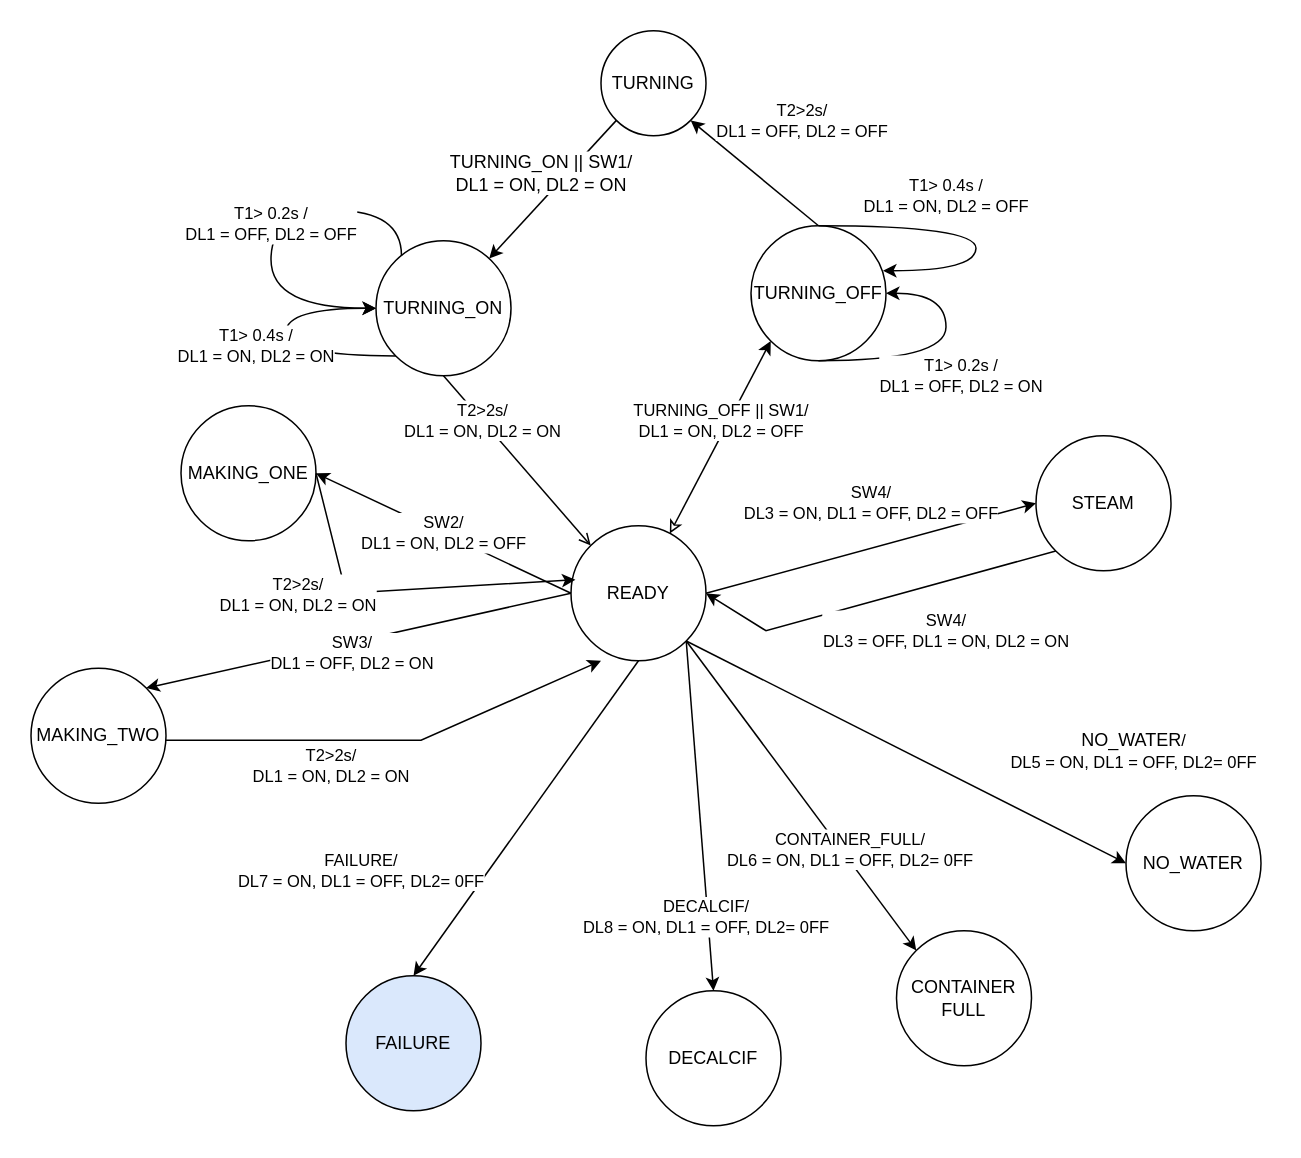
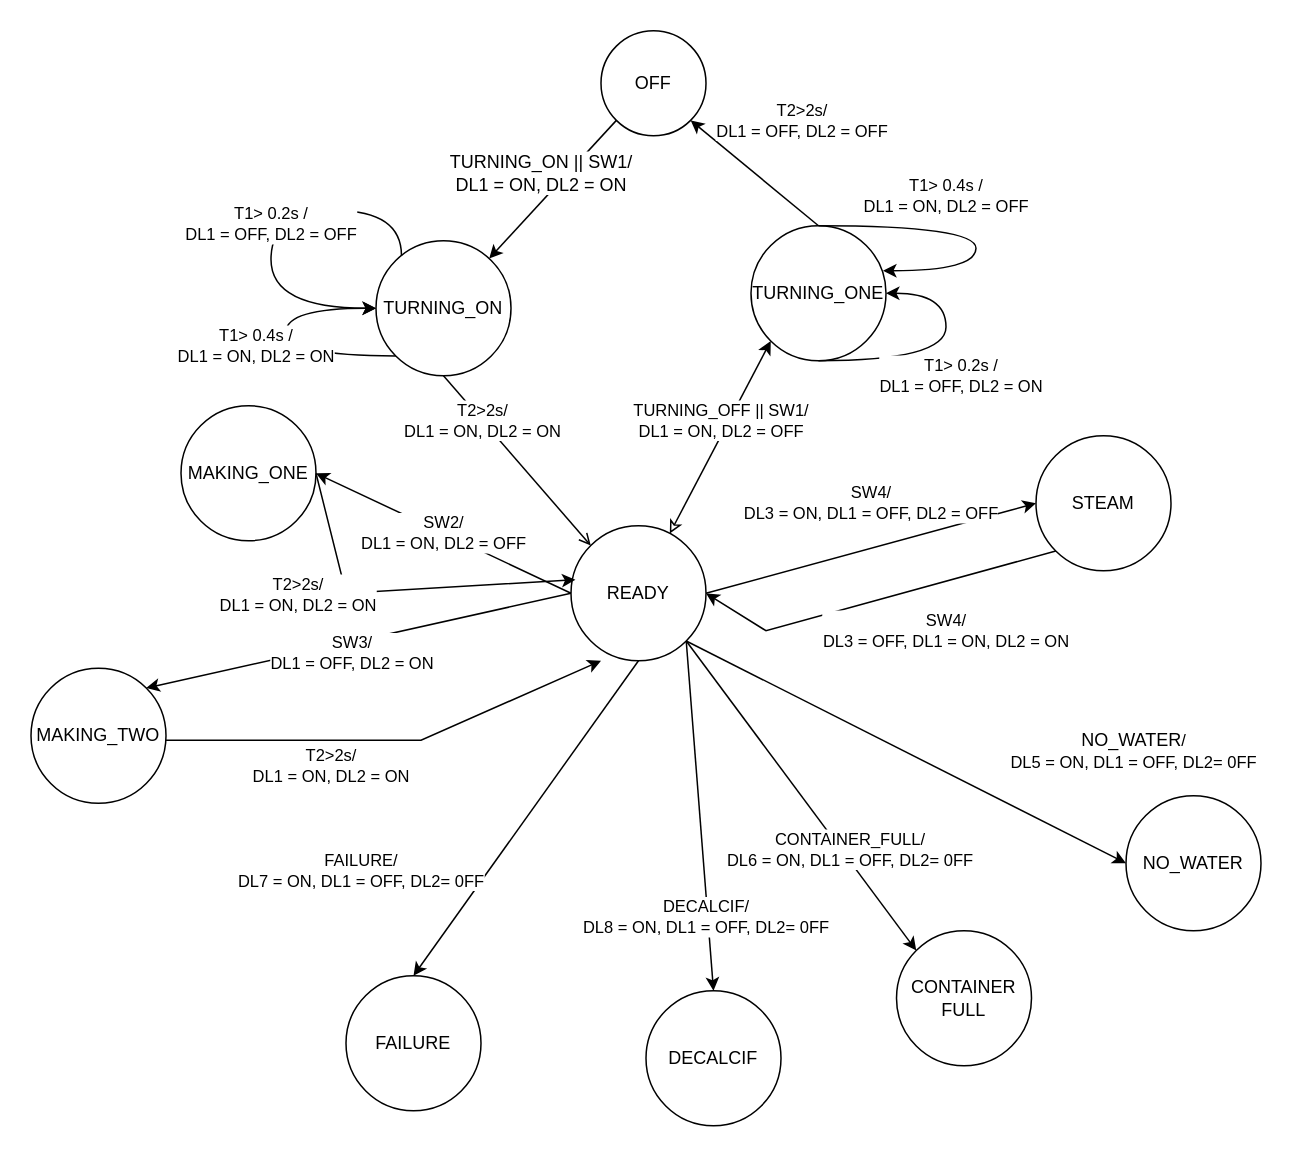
node "TURNING": label "TURNING" -> "OFF"
node "TURNING_OFF": label "TURNING_OFF" -> "TURNING_ONE"
node "FAILURE": fillcolor #dae8fc -> #ffffff
